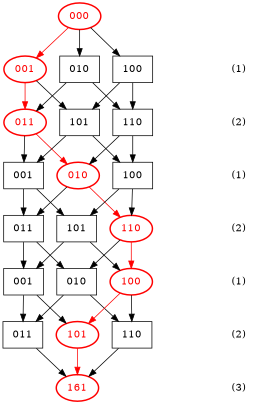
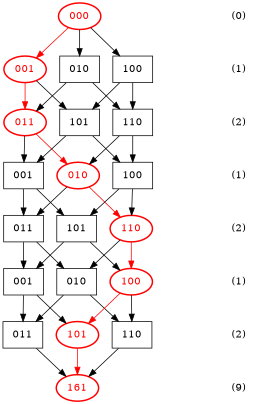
node "(0)": added
node "(3)": label "(3)" -> "(9)"
